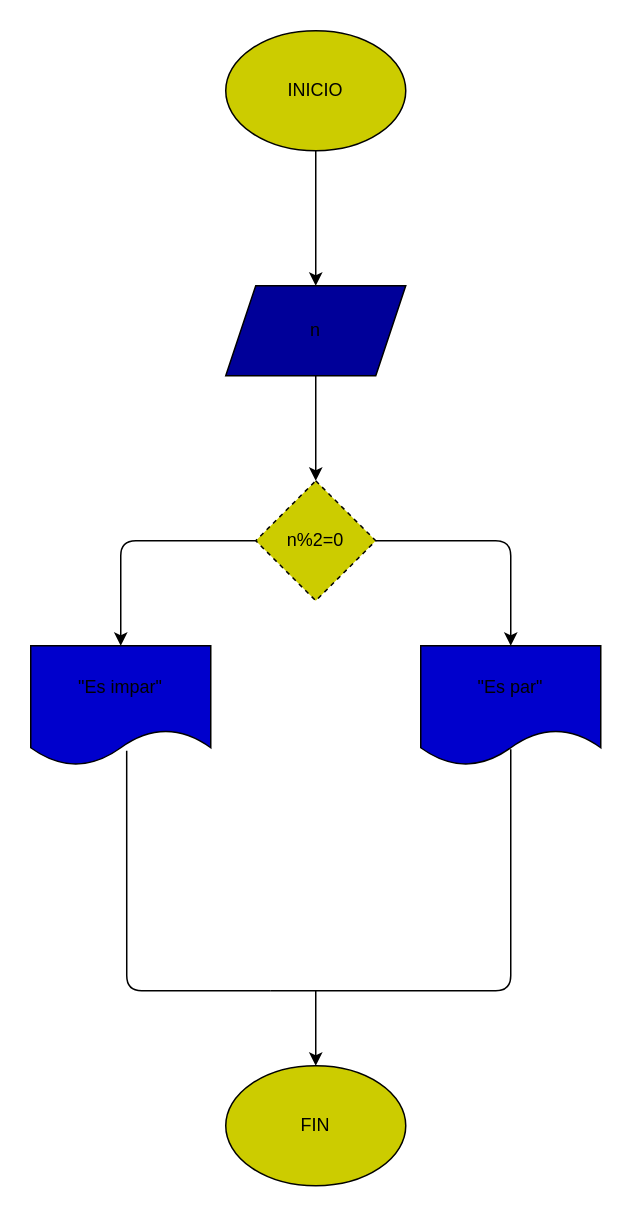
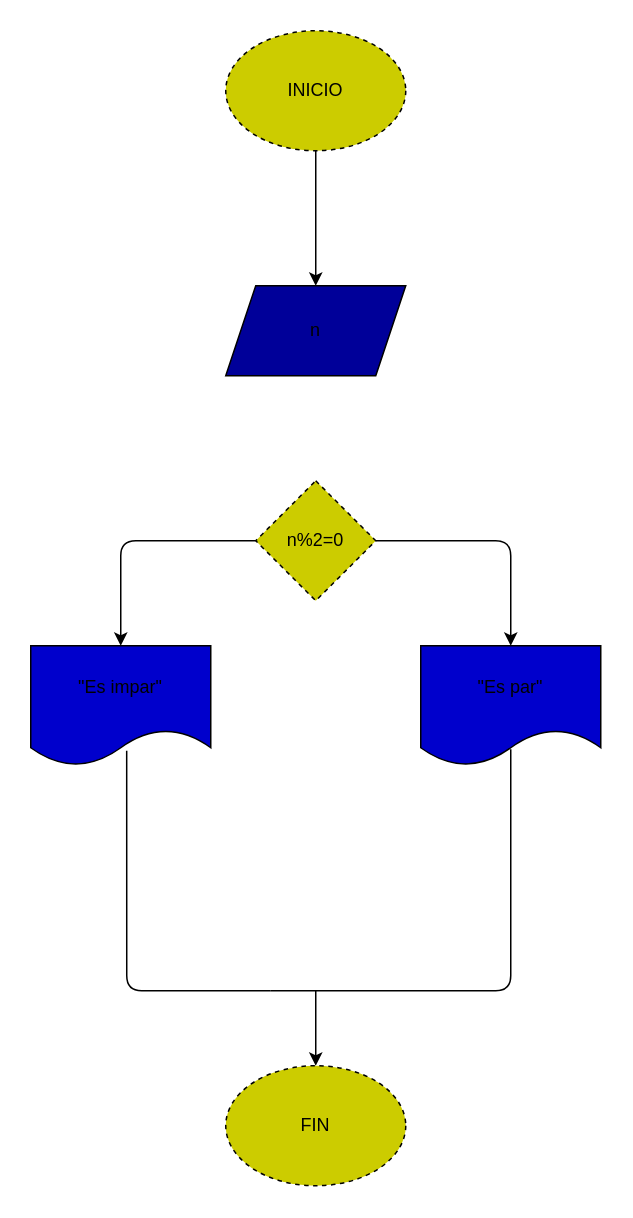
node "INICIO": style solid -> dashed
edge "n" -> "n%2=0": removed
node "FIN": style solid -> dashed
